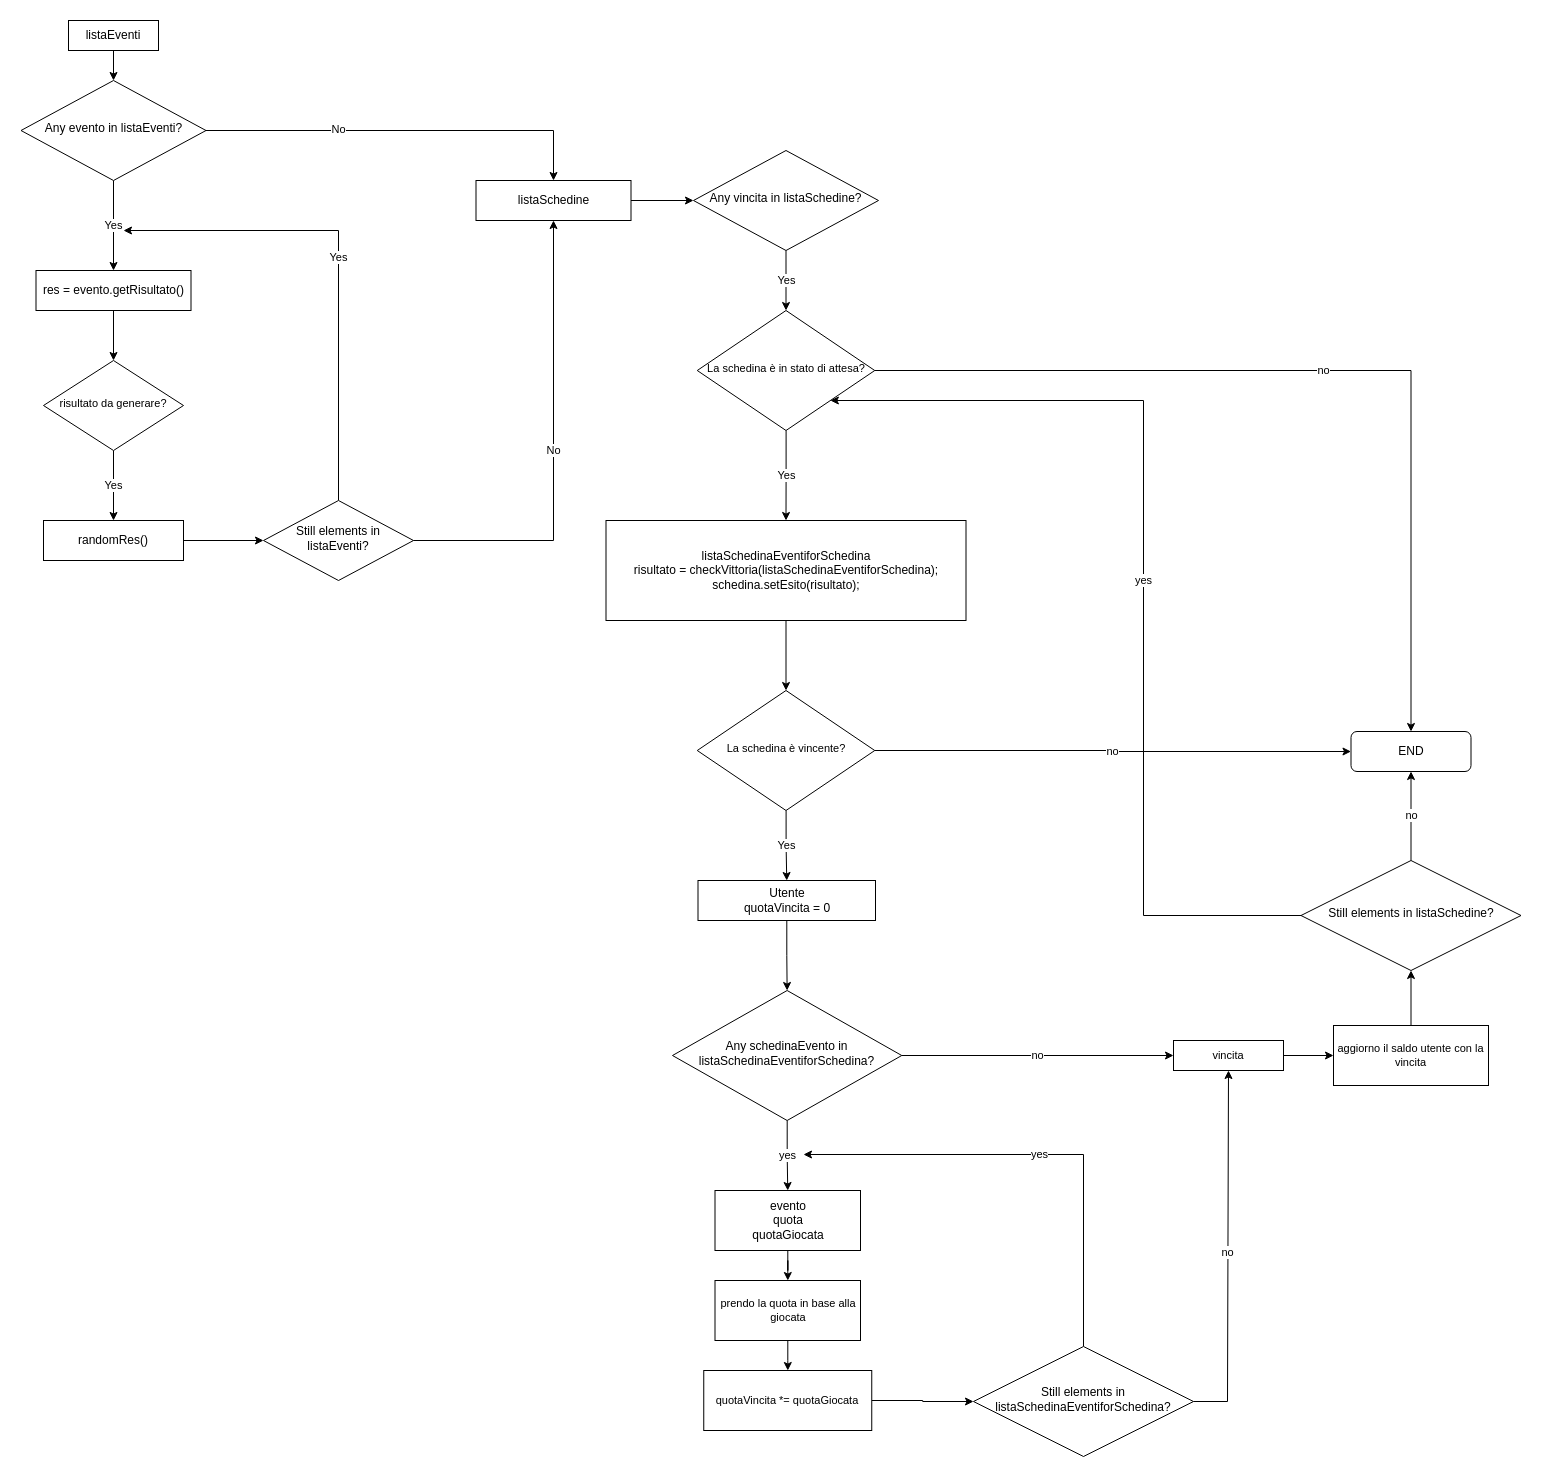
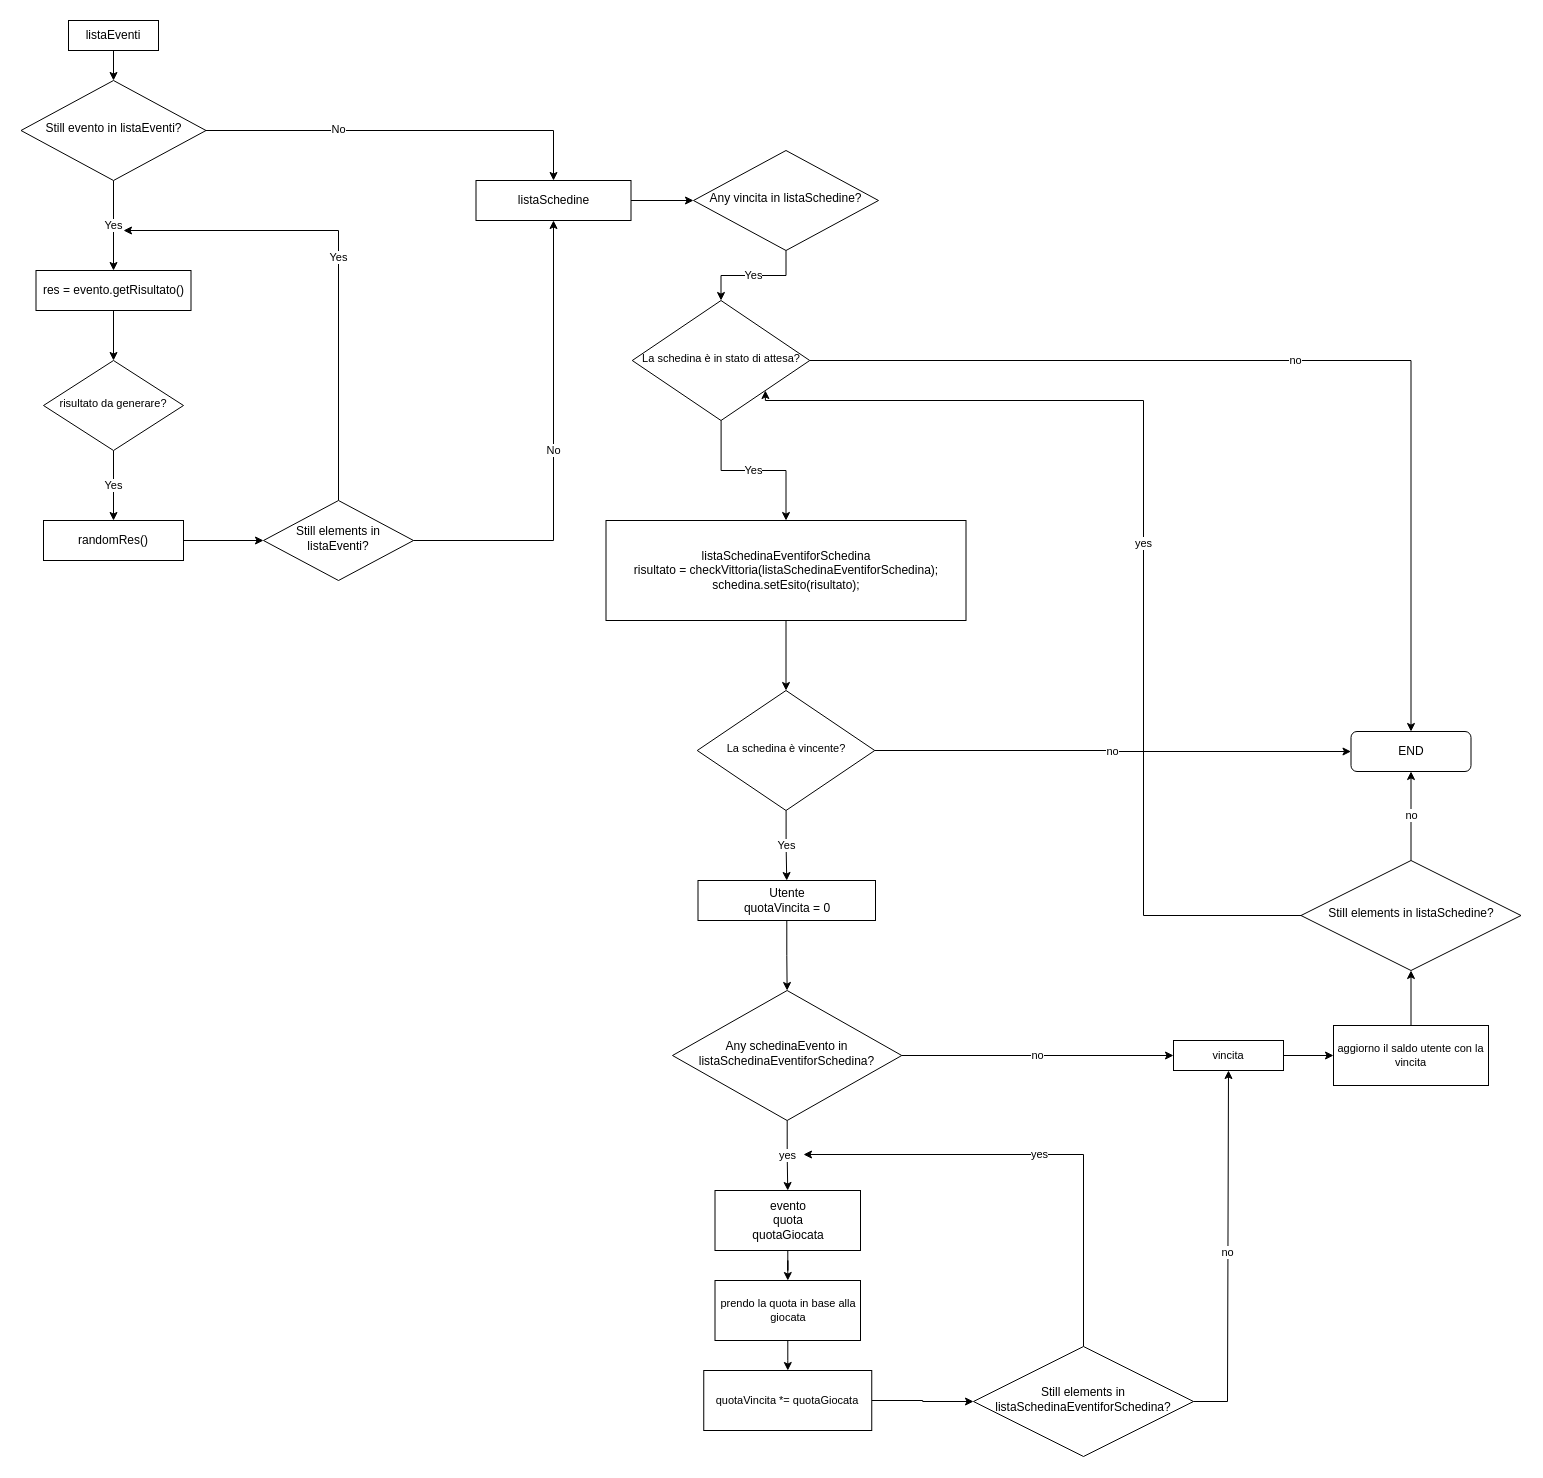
node "Any evento in listaEventi?": label "Any evento in listaEventi?" -> "Still evento in listaEventi?"
node "La schedina è in stato di attesa?": moved (786, 371) -> (721, 361)
